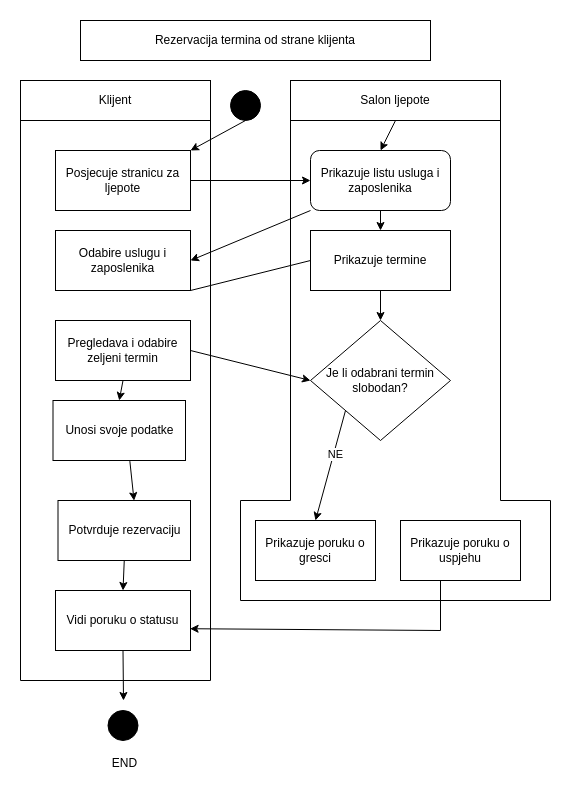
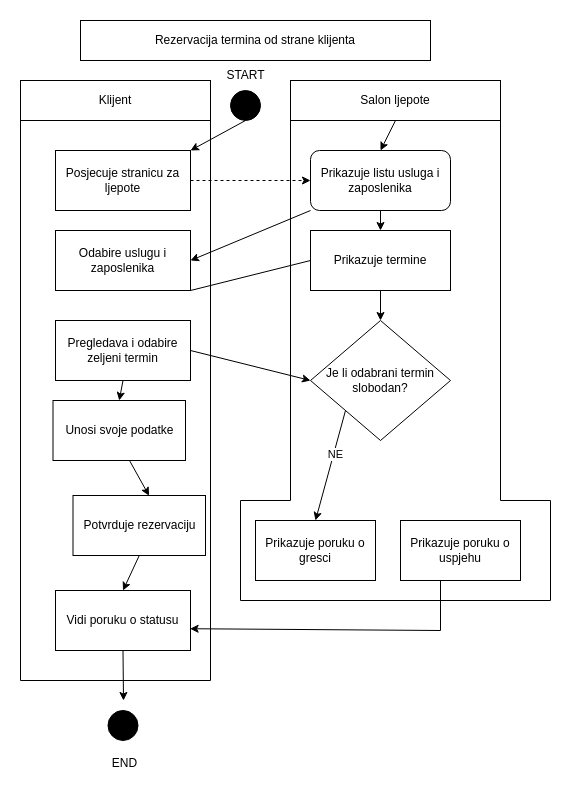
node "START": added
edge "Posjecuje stranicu za ljepote" -> "Prikazuje listu usluga i zaposlenika": style solid -> dashed
node "Potvrduje rezervaciju": moved (124, 531) -> (139, 526)
